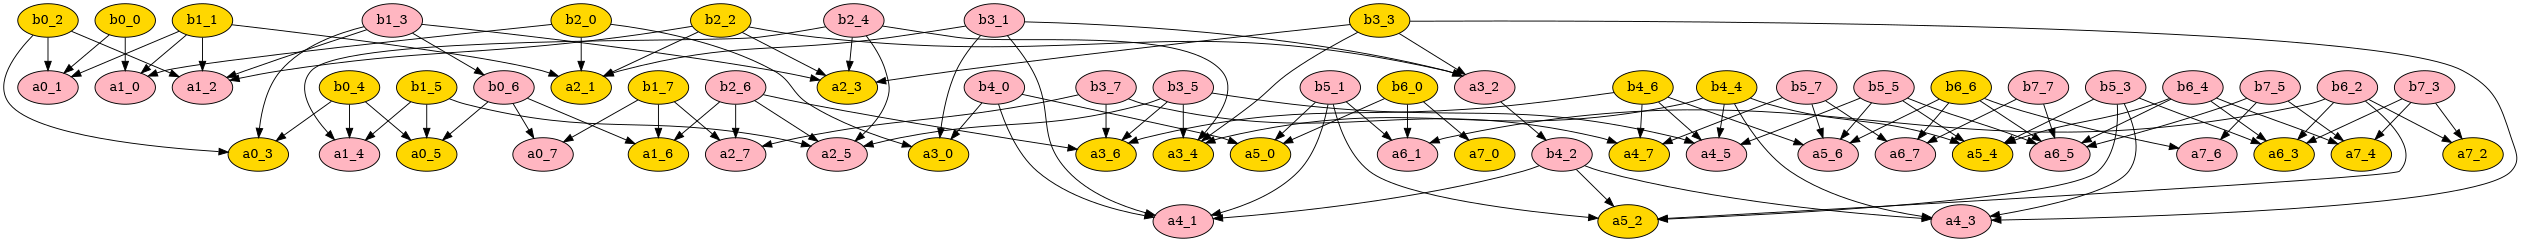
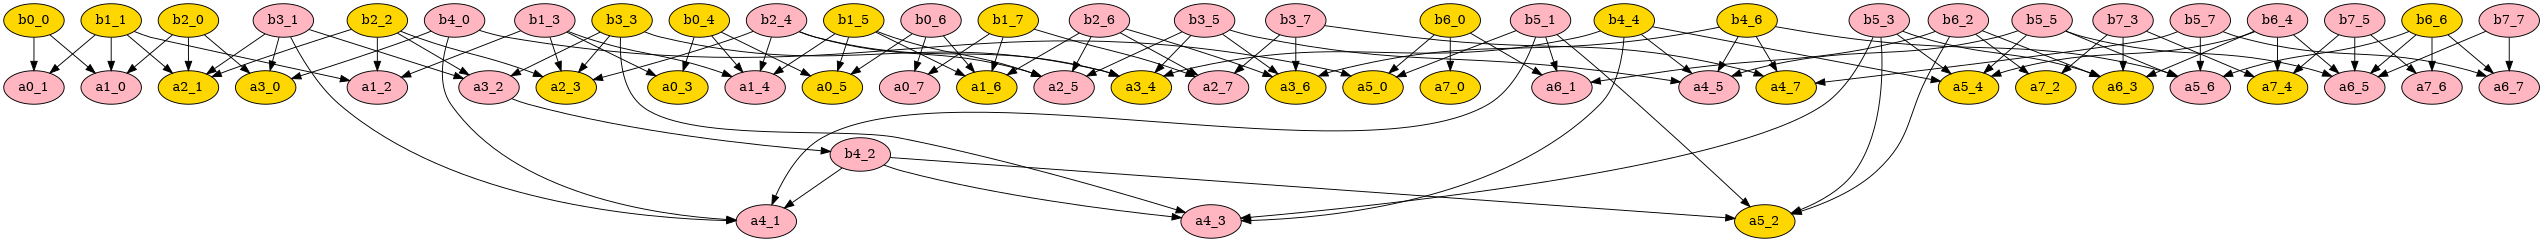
node "b0_2": removed
edge "b1_3" -> "b0_6": now "b1_3" -> "a1_4"
edge "b1_5" -> "a1_6": added
